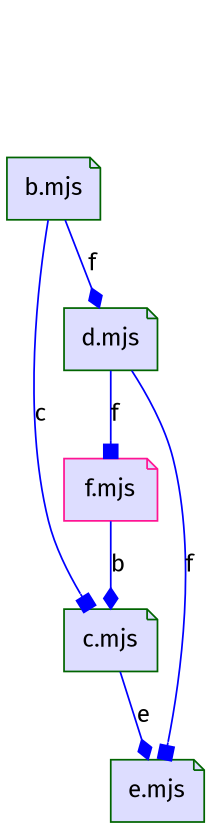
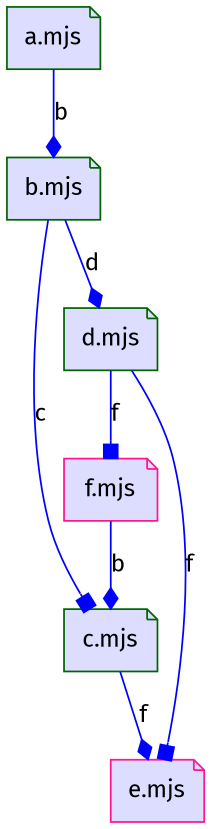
node "a.mjs": added
edge "b.mjs" -> "d.mjs": label "f" -> "d"
edge "c.mjs" -> "e.mjs": label "e" -> "f"
node "e.mjs": color darkgreen -> deeppink
